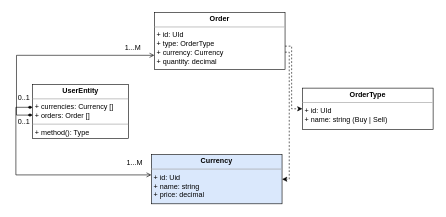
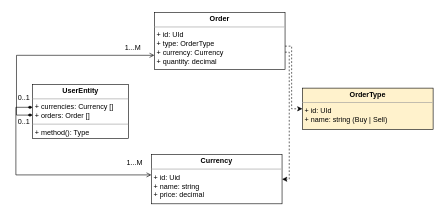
node "OrderType + id: UId + name: string (Buy | Sell)": fillcolor #ffffff -> #fff2cc
node "Currency + id: Uid + name: string + price: decimal": fillcolor #dae8fc -> #ffffff
